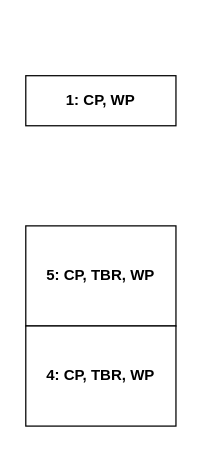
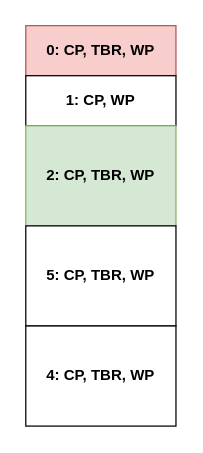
node "0: CP, TBR, WP": added
node "2: CP, TBR, WP": added
